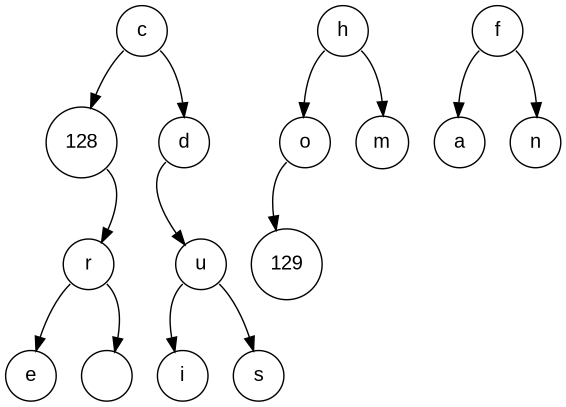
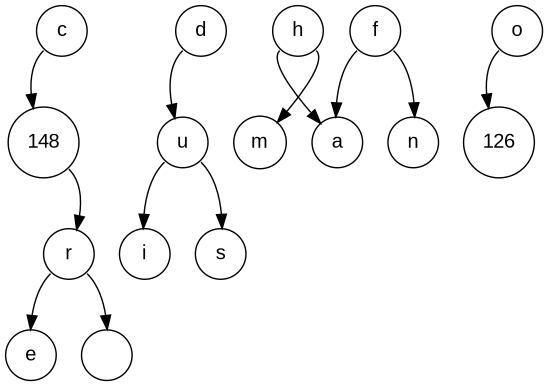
edge "c" -> "d": removed
edge "h" -> "o": now "h" -> "a"
node "128": label "128" -> "148"
node "129": label "129" -> "126"
